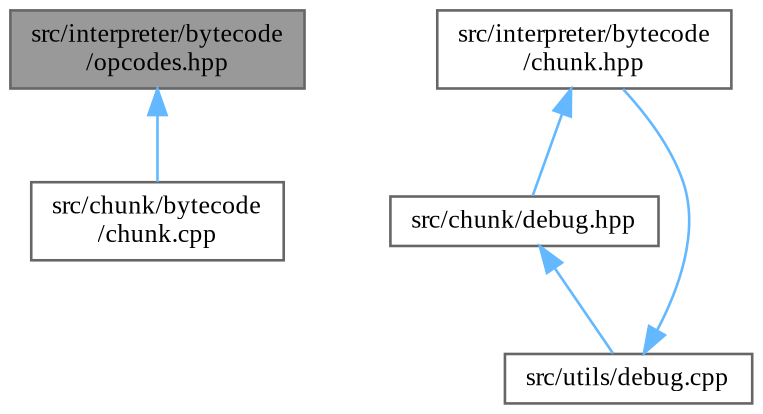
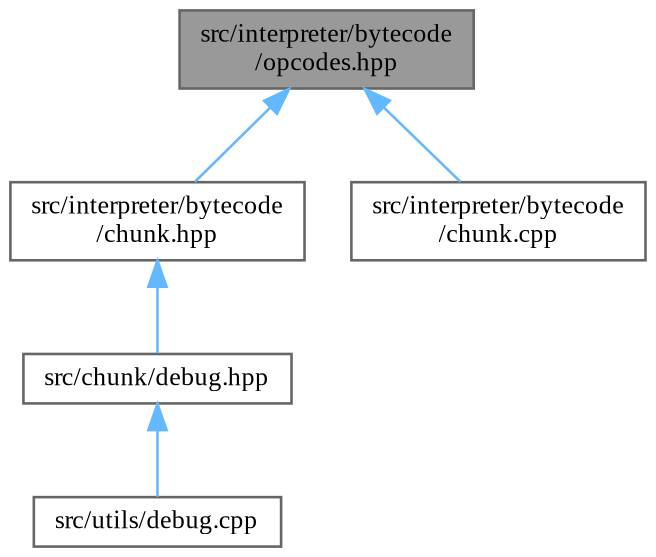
edge "src/interpreter/bytecode /chunk.hpp" -> "src/utils/debug.cpp": now "src/interpreter/bytecode /chunk.hpp" -> "src/interpreter/bytecode /opcodes.hpp"
node "src/chunk/bytecode /chunk.cpp": label "src/chunk/bytecode /chunk.cpp" -> "src/interpreter/bytecode /chunk.cpp"
